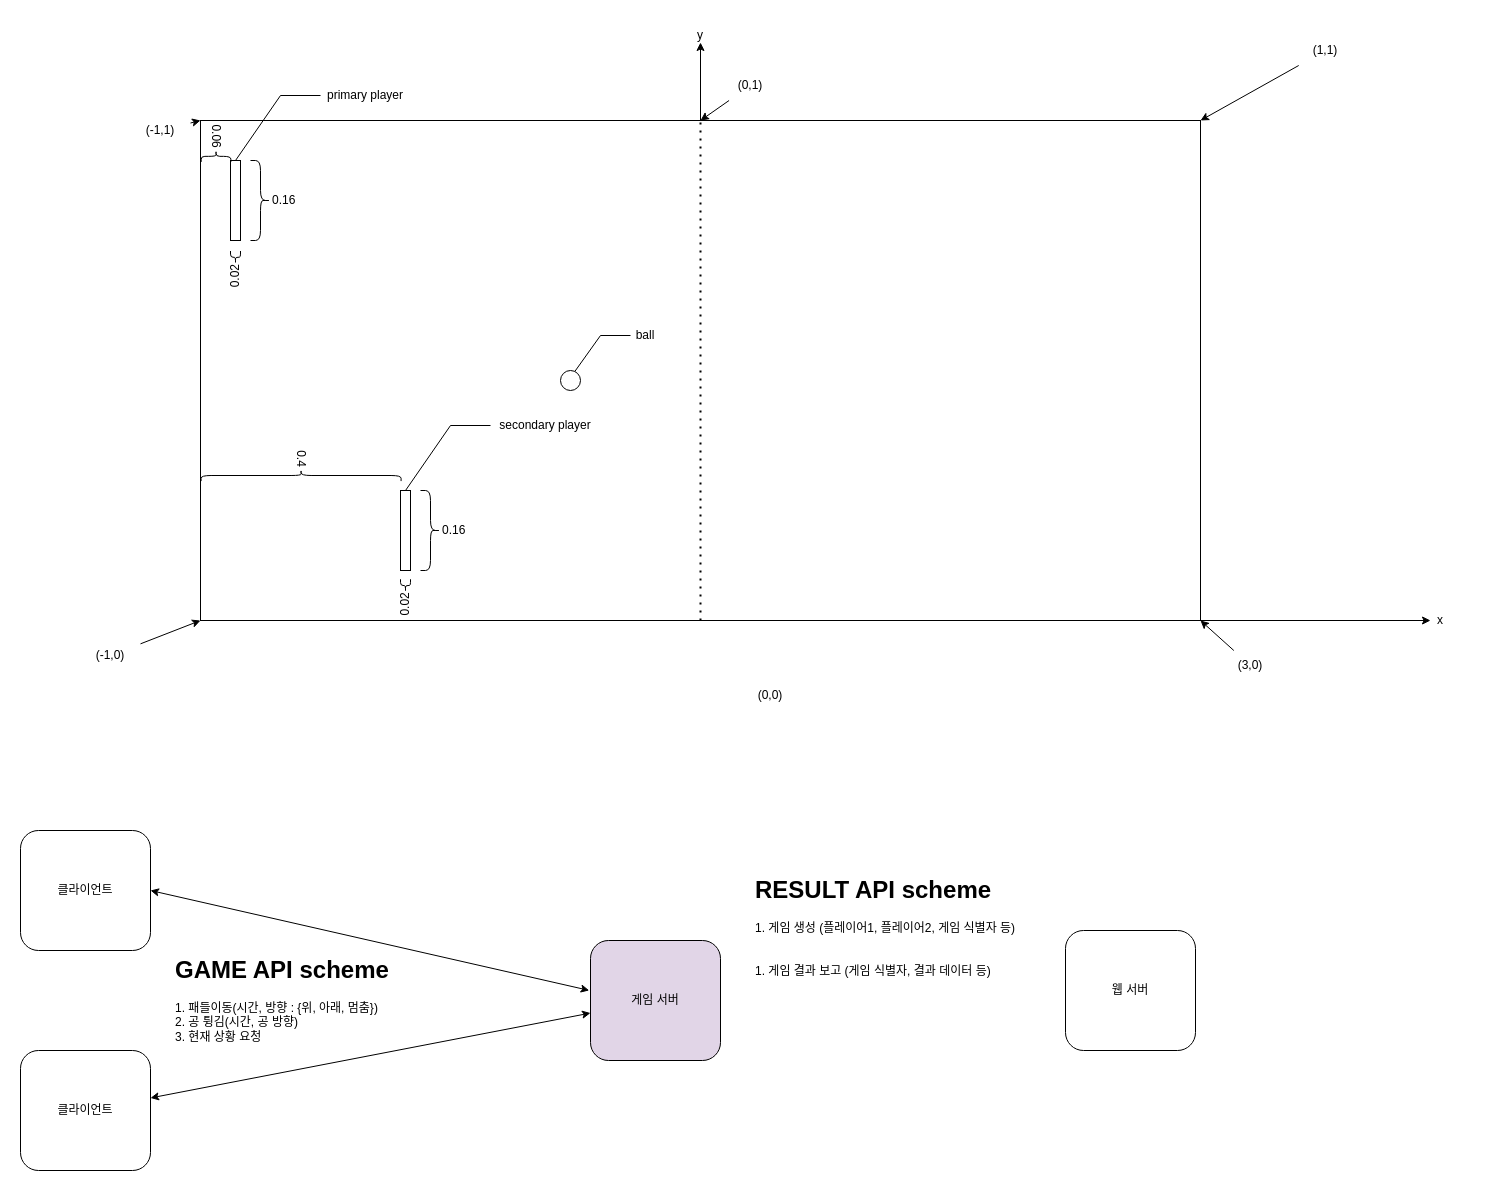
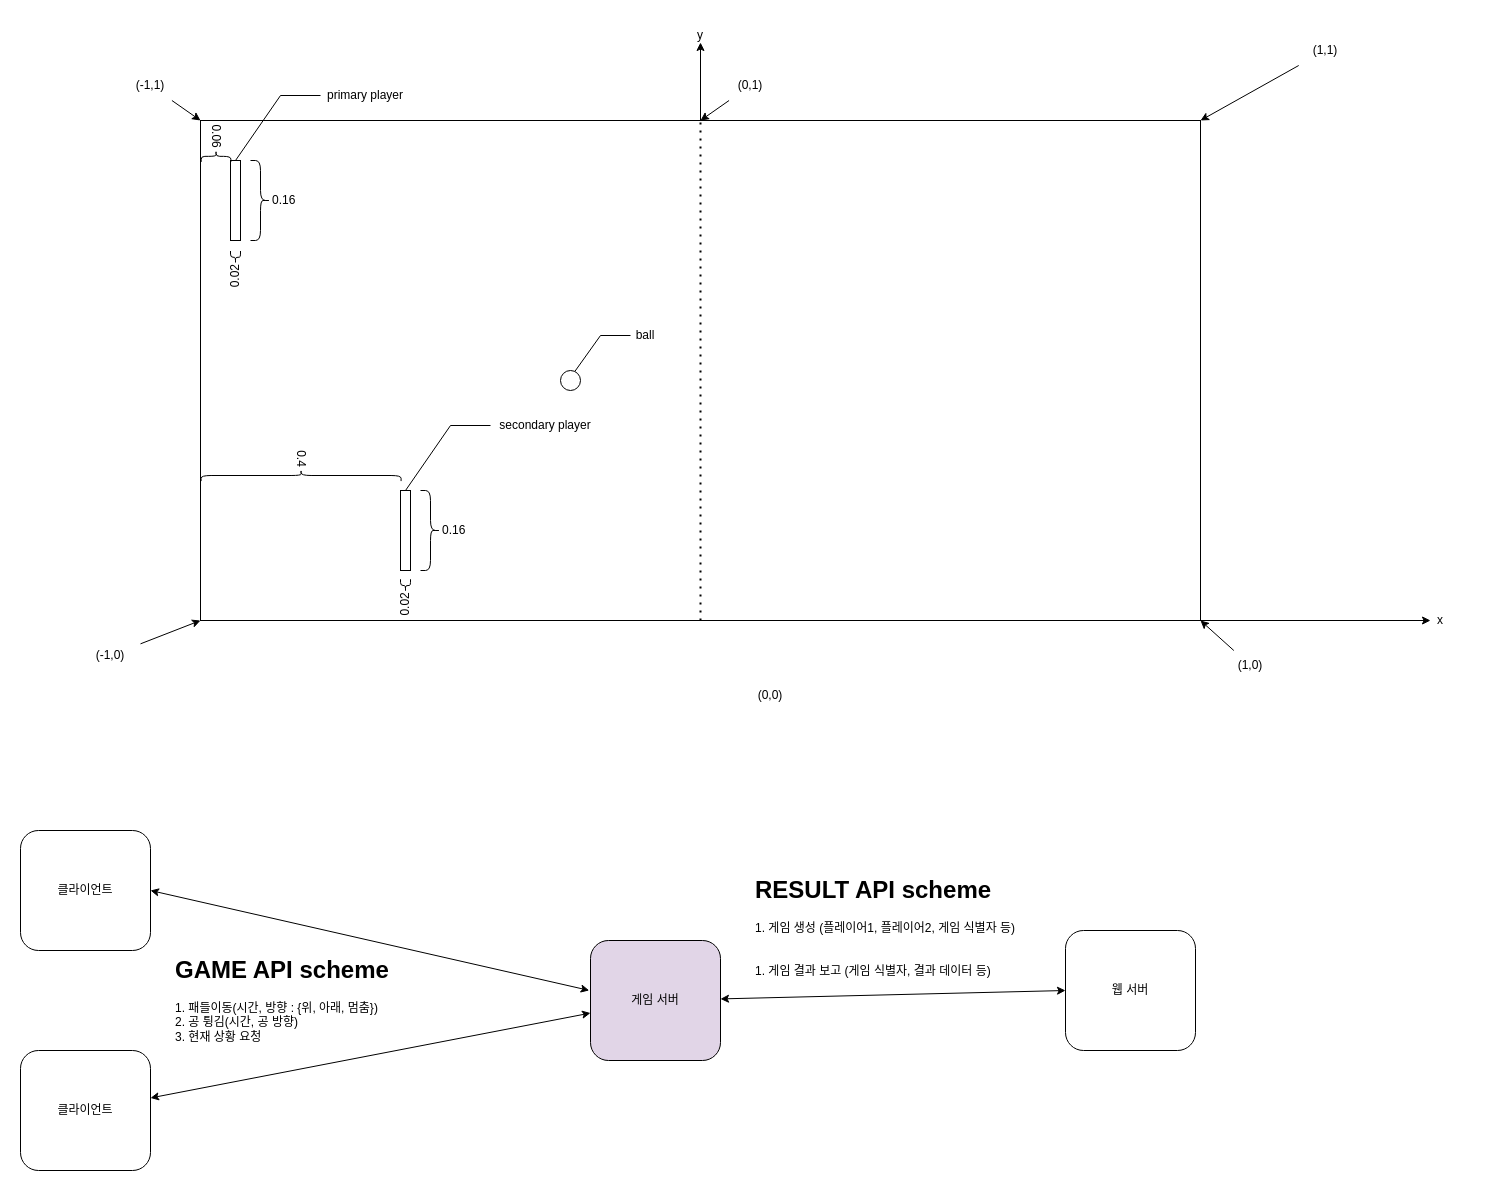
node "(-1,1)": moved (161, 131) -> (151, 86)
node "(3,0)": label "(3,0)" -> "(1,0)"
edge "웹 서버" -- "게임 서버": added
